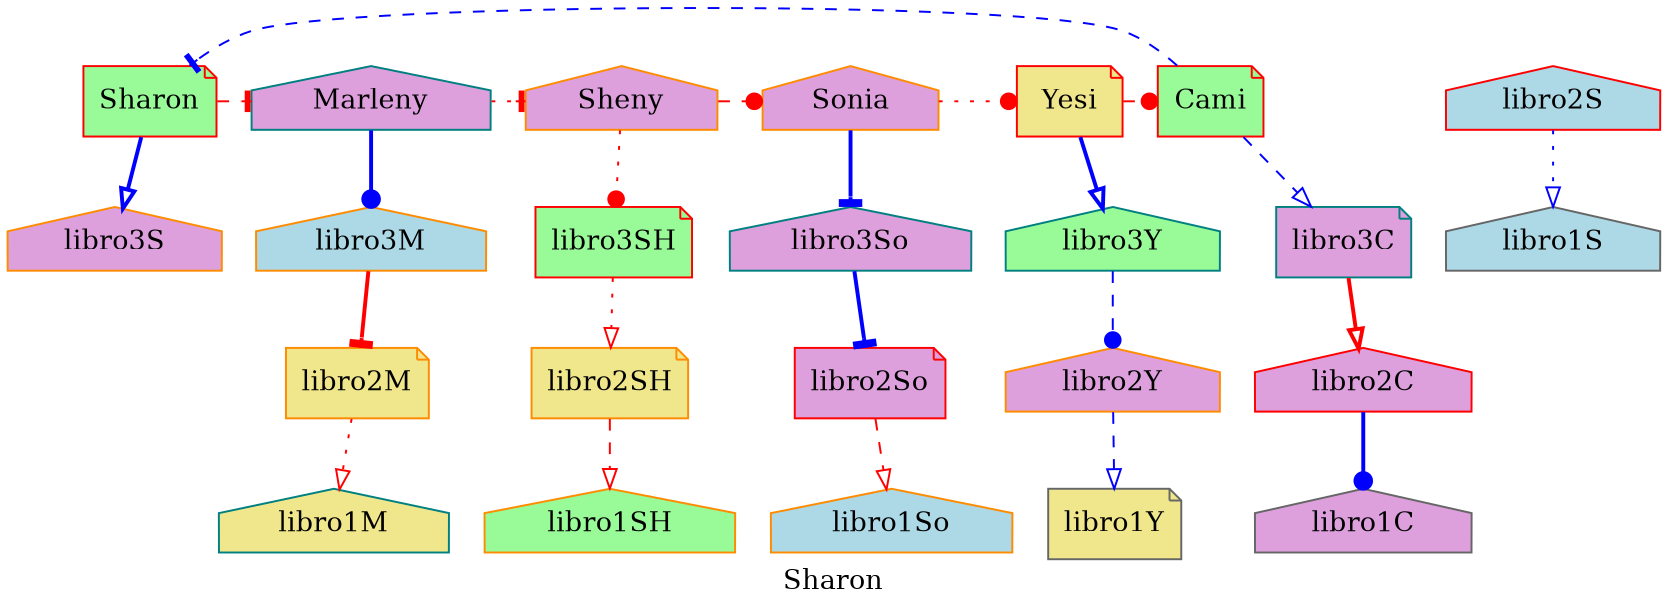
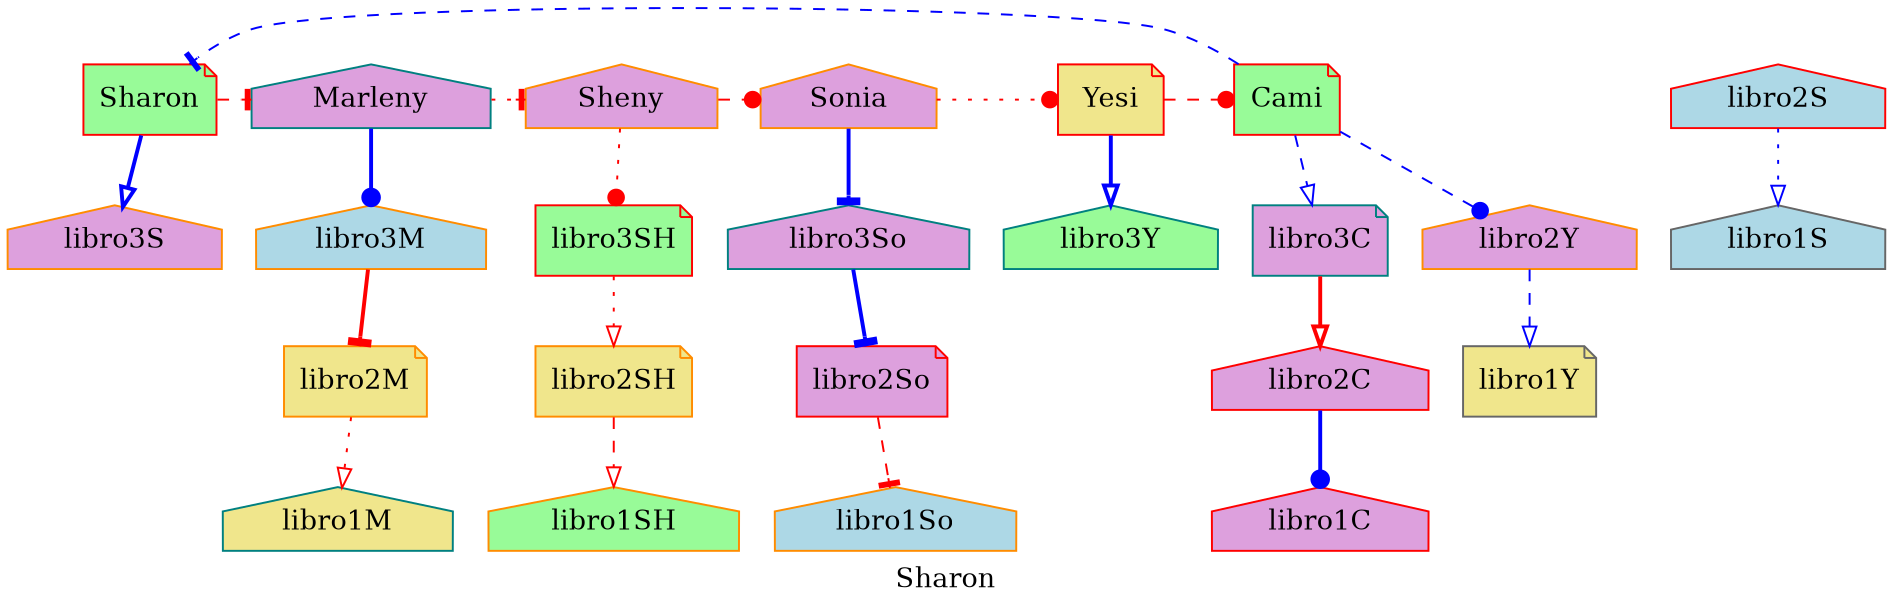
edge "libro3Y" -> "libro2Y": now "Cami" -> "libro2Y"
edge "libro2So" -> "libro1So": arrowhead onormal -> tee
node "libro1C": color gray40 -> red
